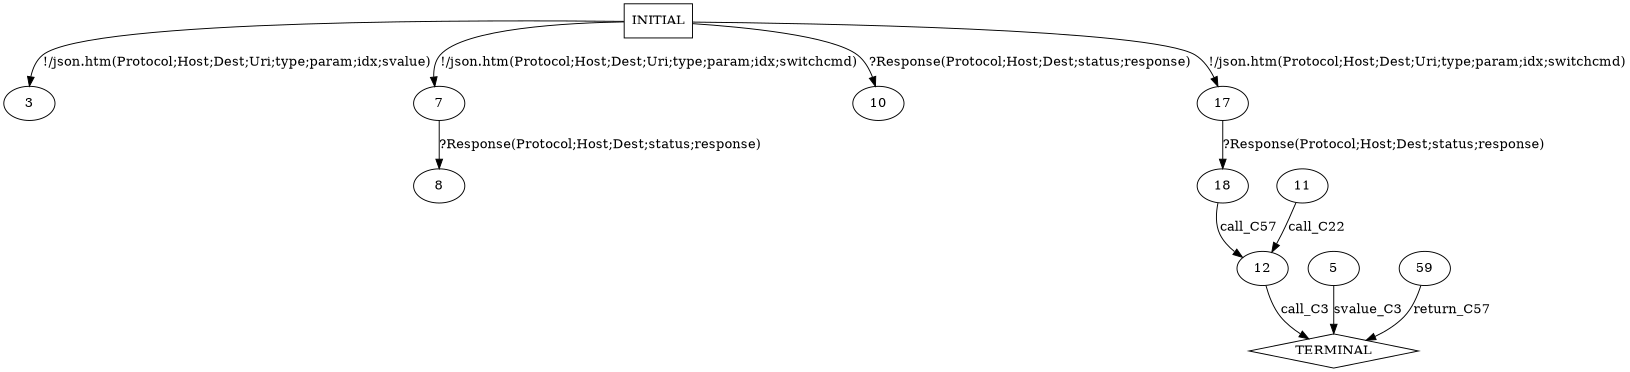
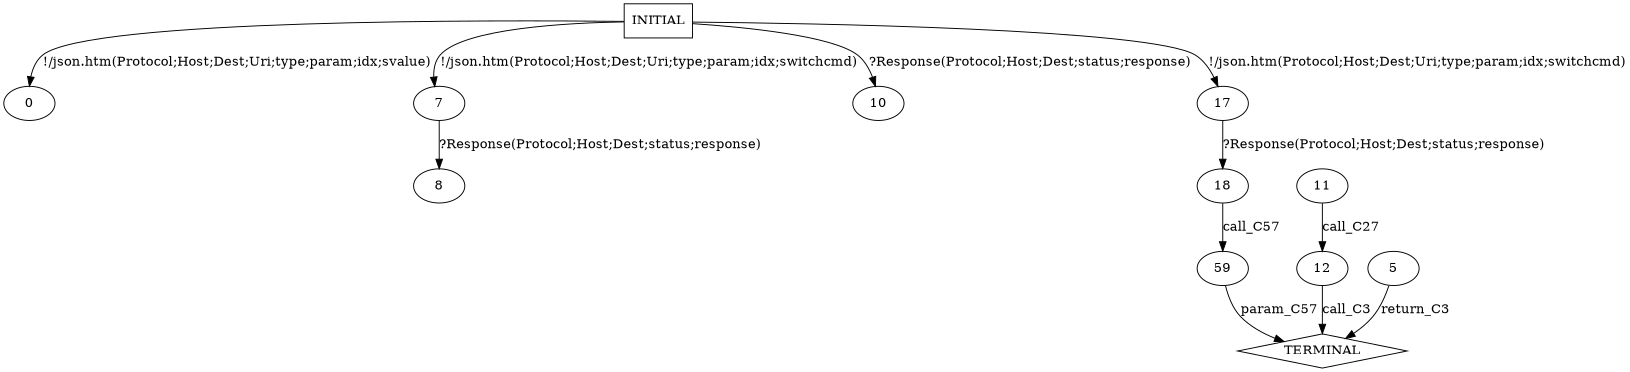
node "3": label "3" -> "0"
edge "11" -> "12": label "call_C22" -> "call_C27"
edge "18" -> "12": now "18" -> "59"
edge "5" -> "TERMINAL": label "svalue_C3" -> "return_C3"
edge "59" -> "TERMINAL": label "return_C57" -> "param_C57"
